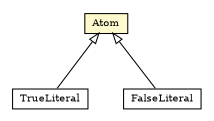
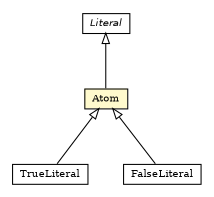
node "Literal": added
